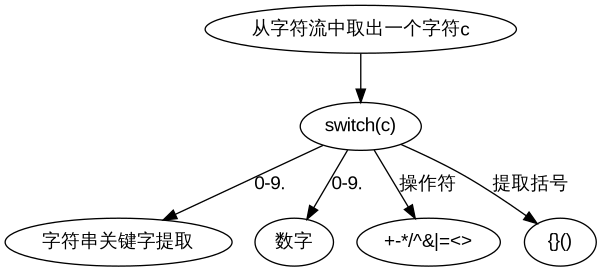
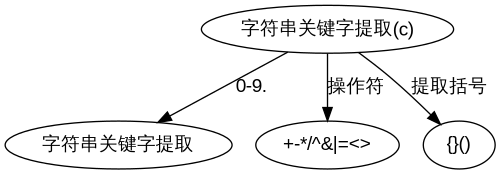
node "从字符流中取出一个字符c": removed
node "switch(c)": label "switch(c)" -> "字符串关键字提取(c)"
node "数字": removed
